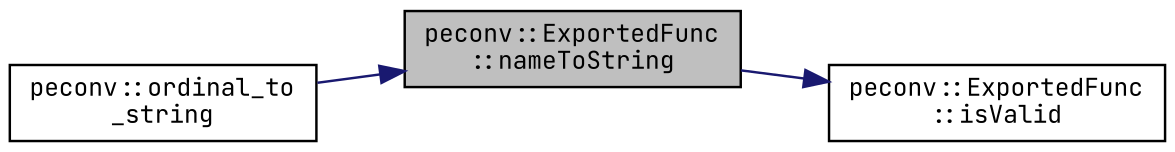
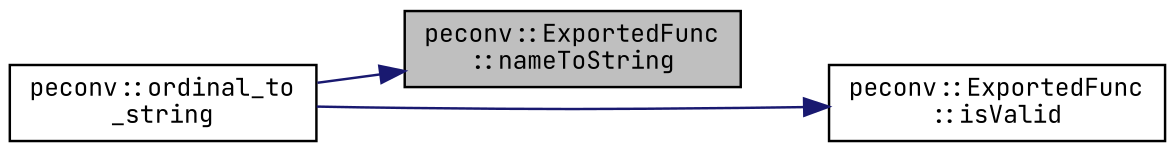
edge "peconv::ExportedFunc ::nameToString" -> "peconv::ExportedFunc ::isValid": now "peconv::ordinal_to _string" -> "peconv::ExportedFunc ::isValid"
